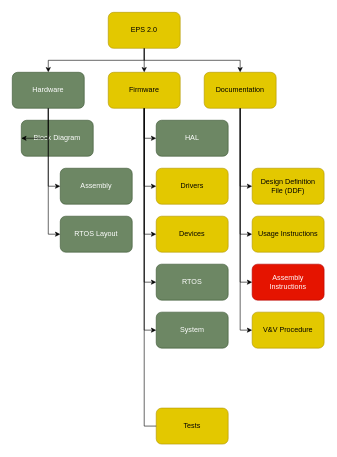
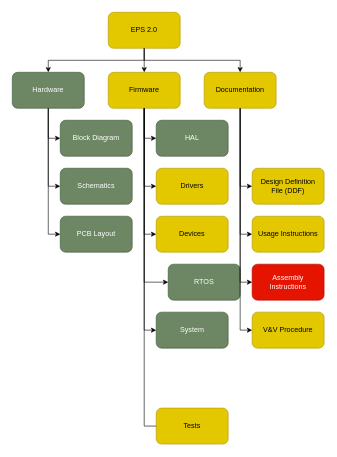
node "Block Diagram": moved (57, 138) -> (96, 138)
node "Assembly": label "Assembly" -> "Schematics"
node "RTOS Layout": label "RTOS Layout" -> "PCB Layout"
node "RTOS": moved (192, 282) -> (204, 282)
